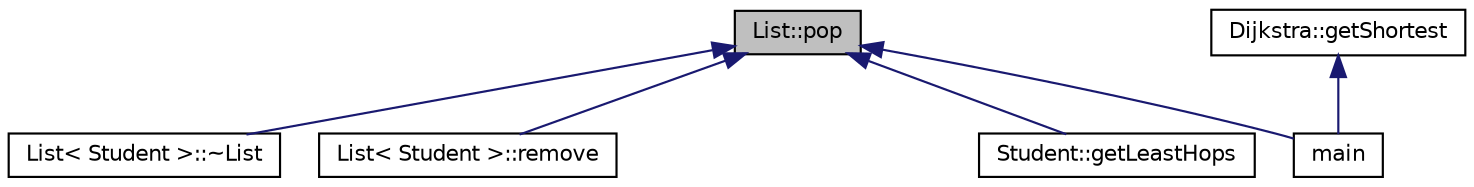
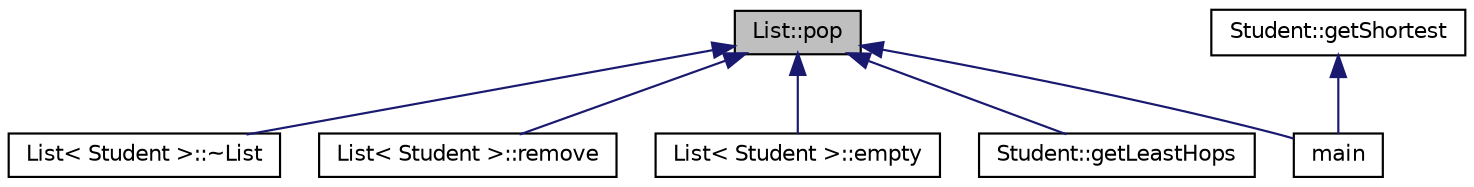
node "Dijkstra::getShortest": label "Dijkstra::getShortest" -> "Student::getShortest"
node "List< Student >::empty": added
